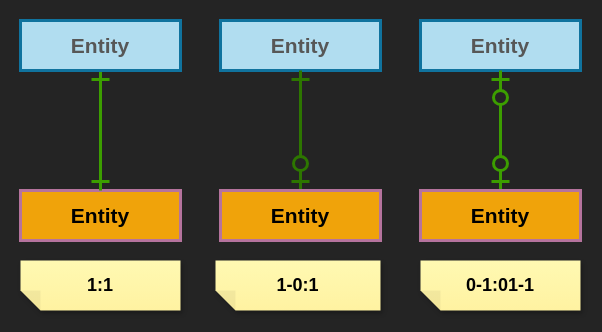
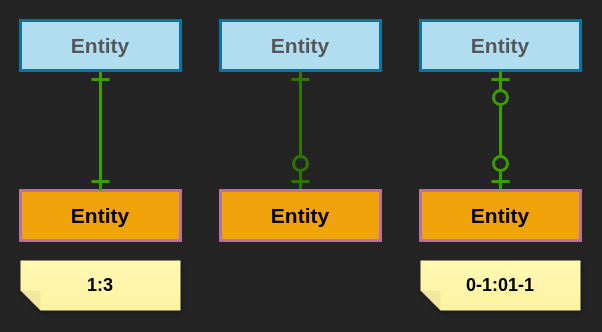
node "1:1": label "1:1" -> "1:3"
node "1-0:1": removed
